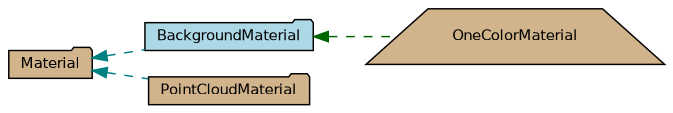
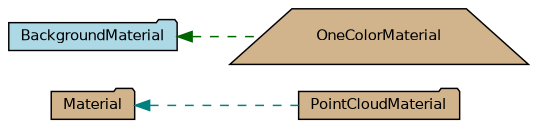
edge "BackgroundMaterial" -> "Material": removed
